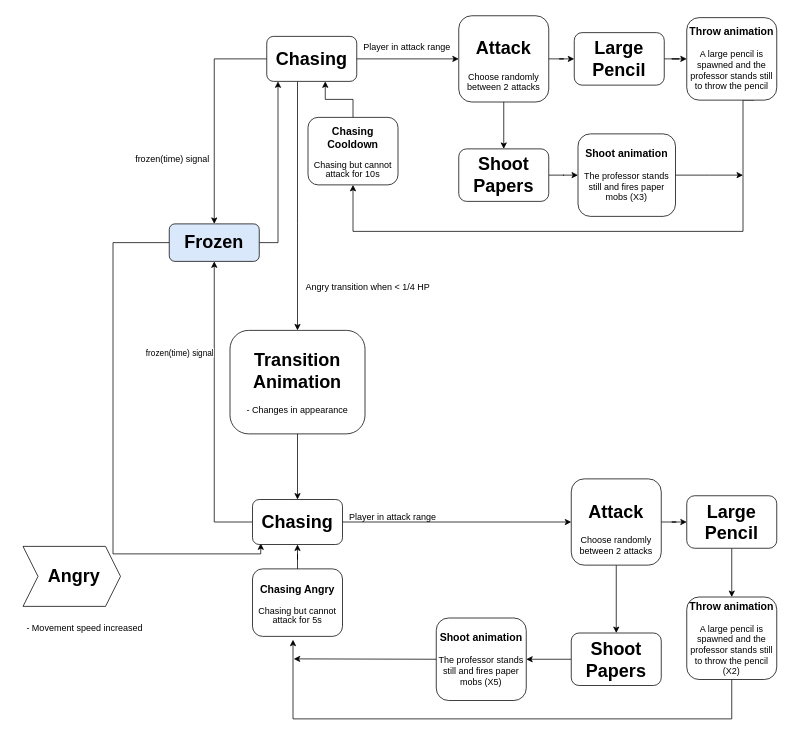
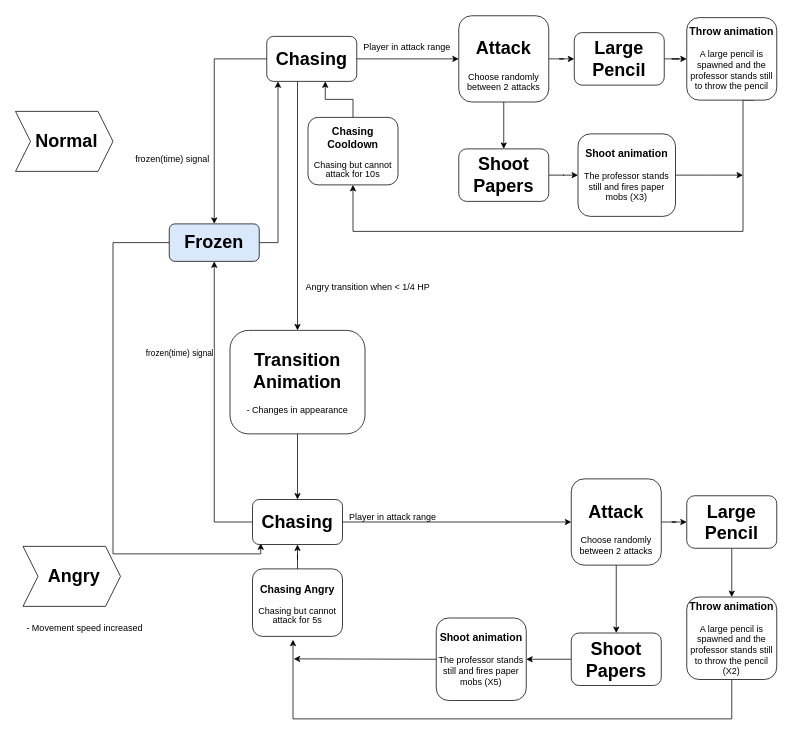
node "Normal": added
